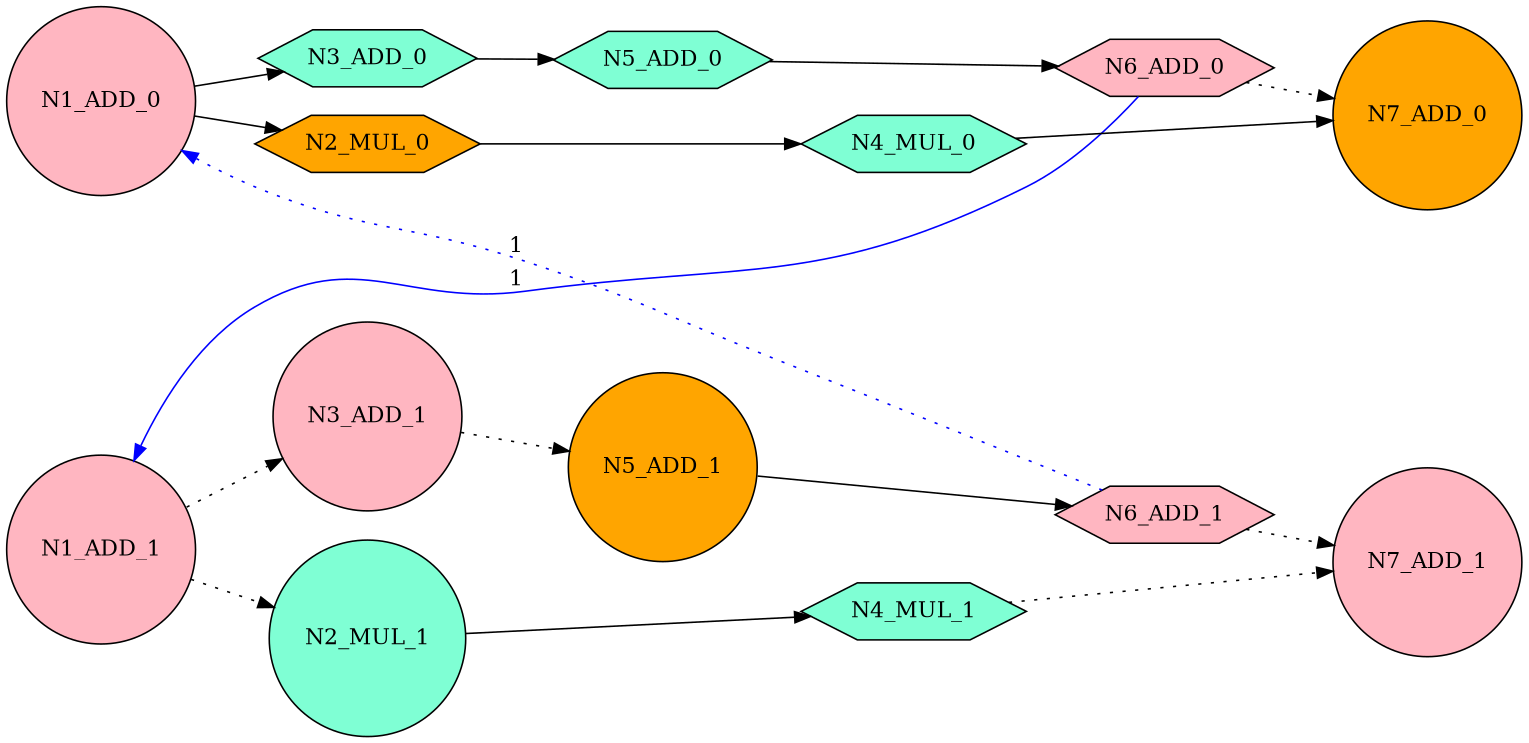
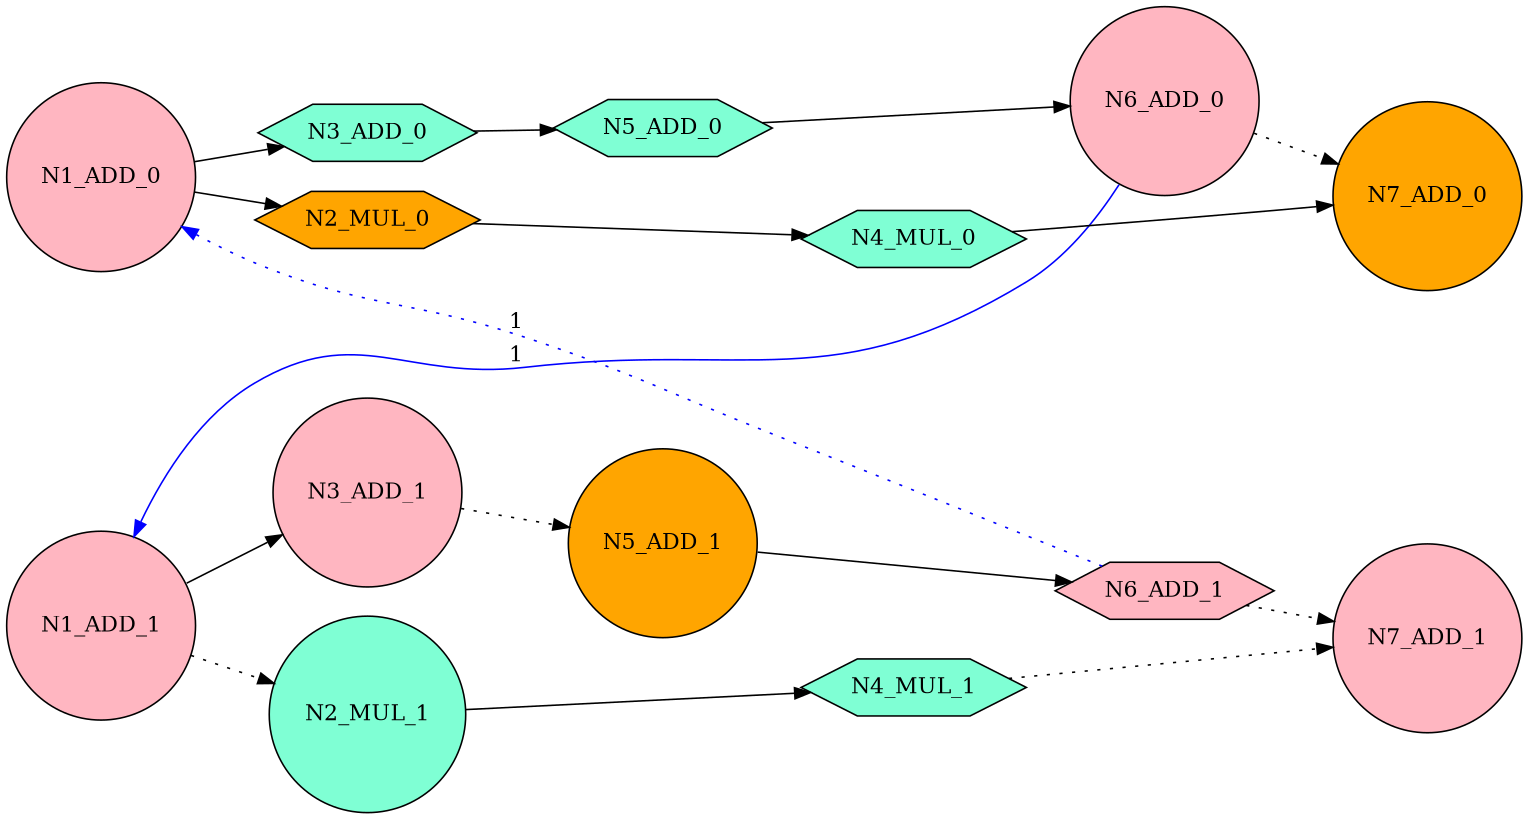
node "N6_ADD_0": shape hexagon -> circle
edge "N1_ADD_1" -> "N3_ADD_1": style dotted -> solid
